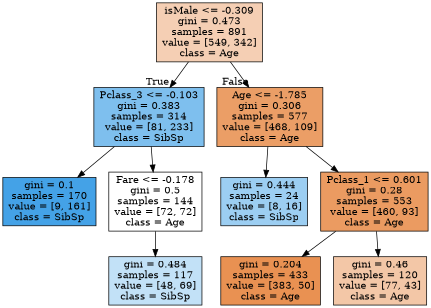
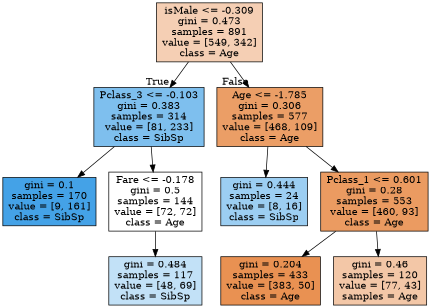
node "gini = 0.46 samples = 120 value = [77, 43] class = Age": label "gini = 0.46 samples = 120 value = [77, 43] class = Age" -> "gini = 0.46 samples = 120 value = [77, 43] samples = Age"
